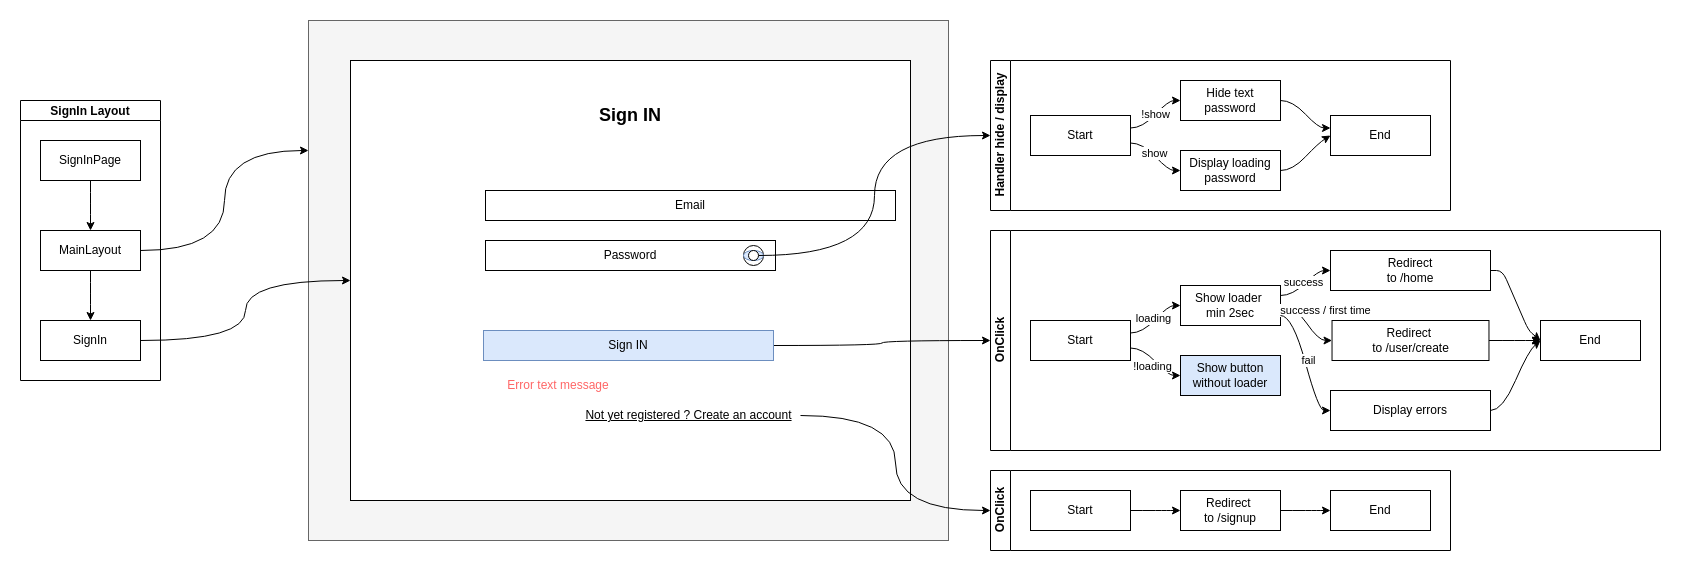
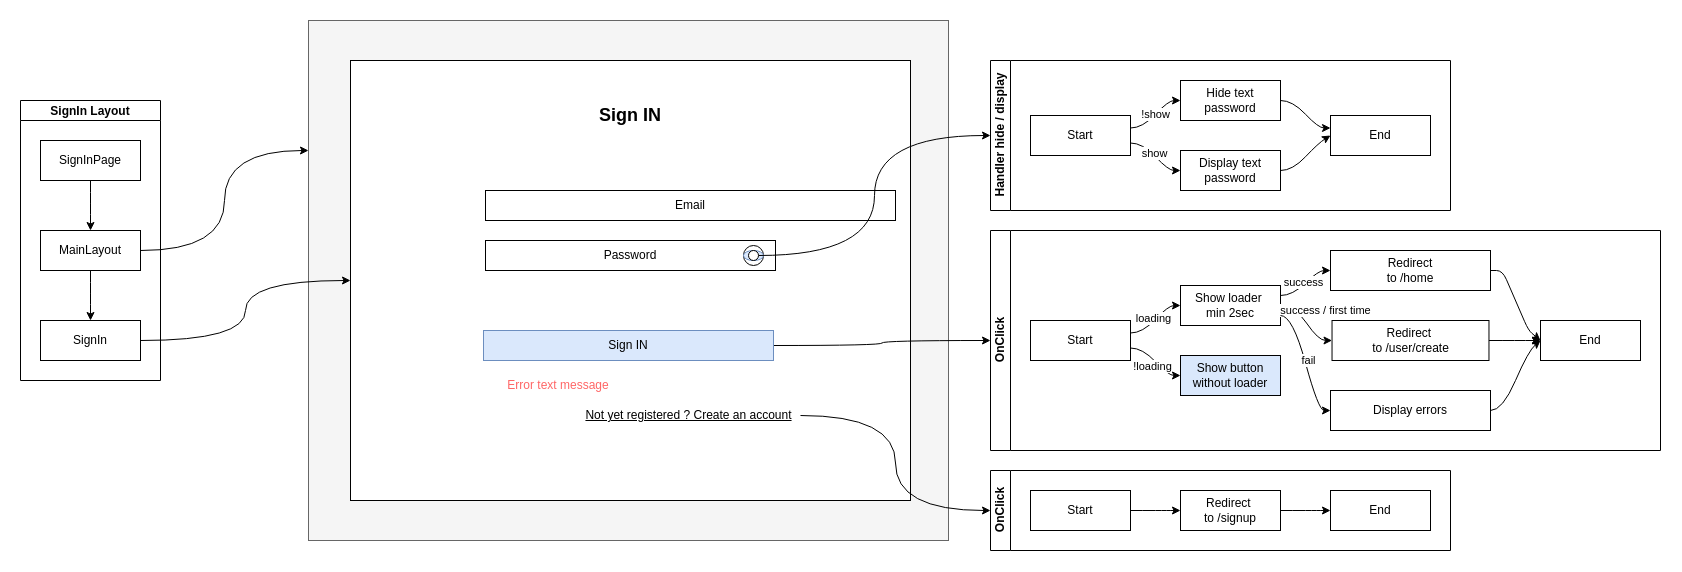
node "Display loading password": label "Display loading password" -> "Display text password"
